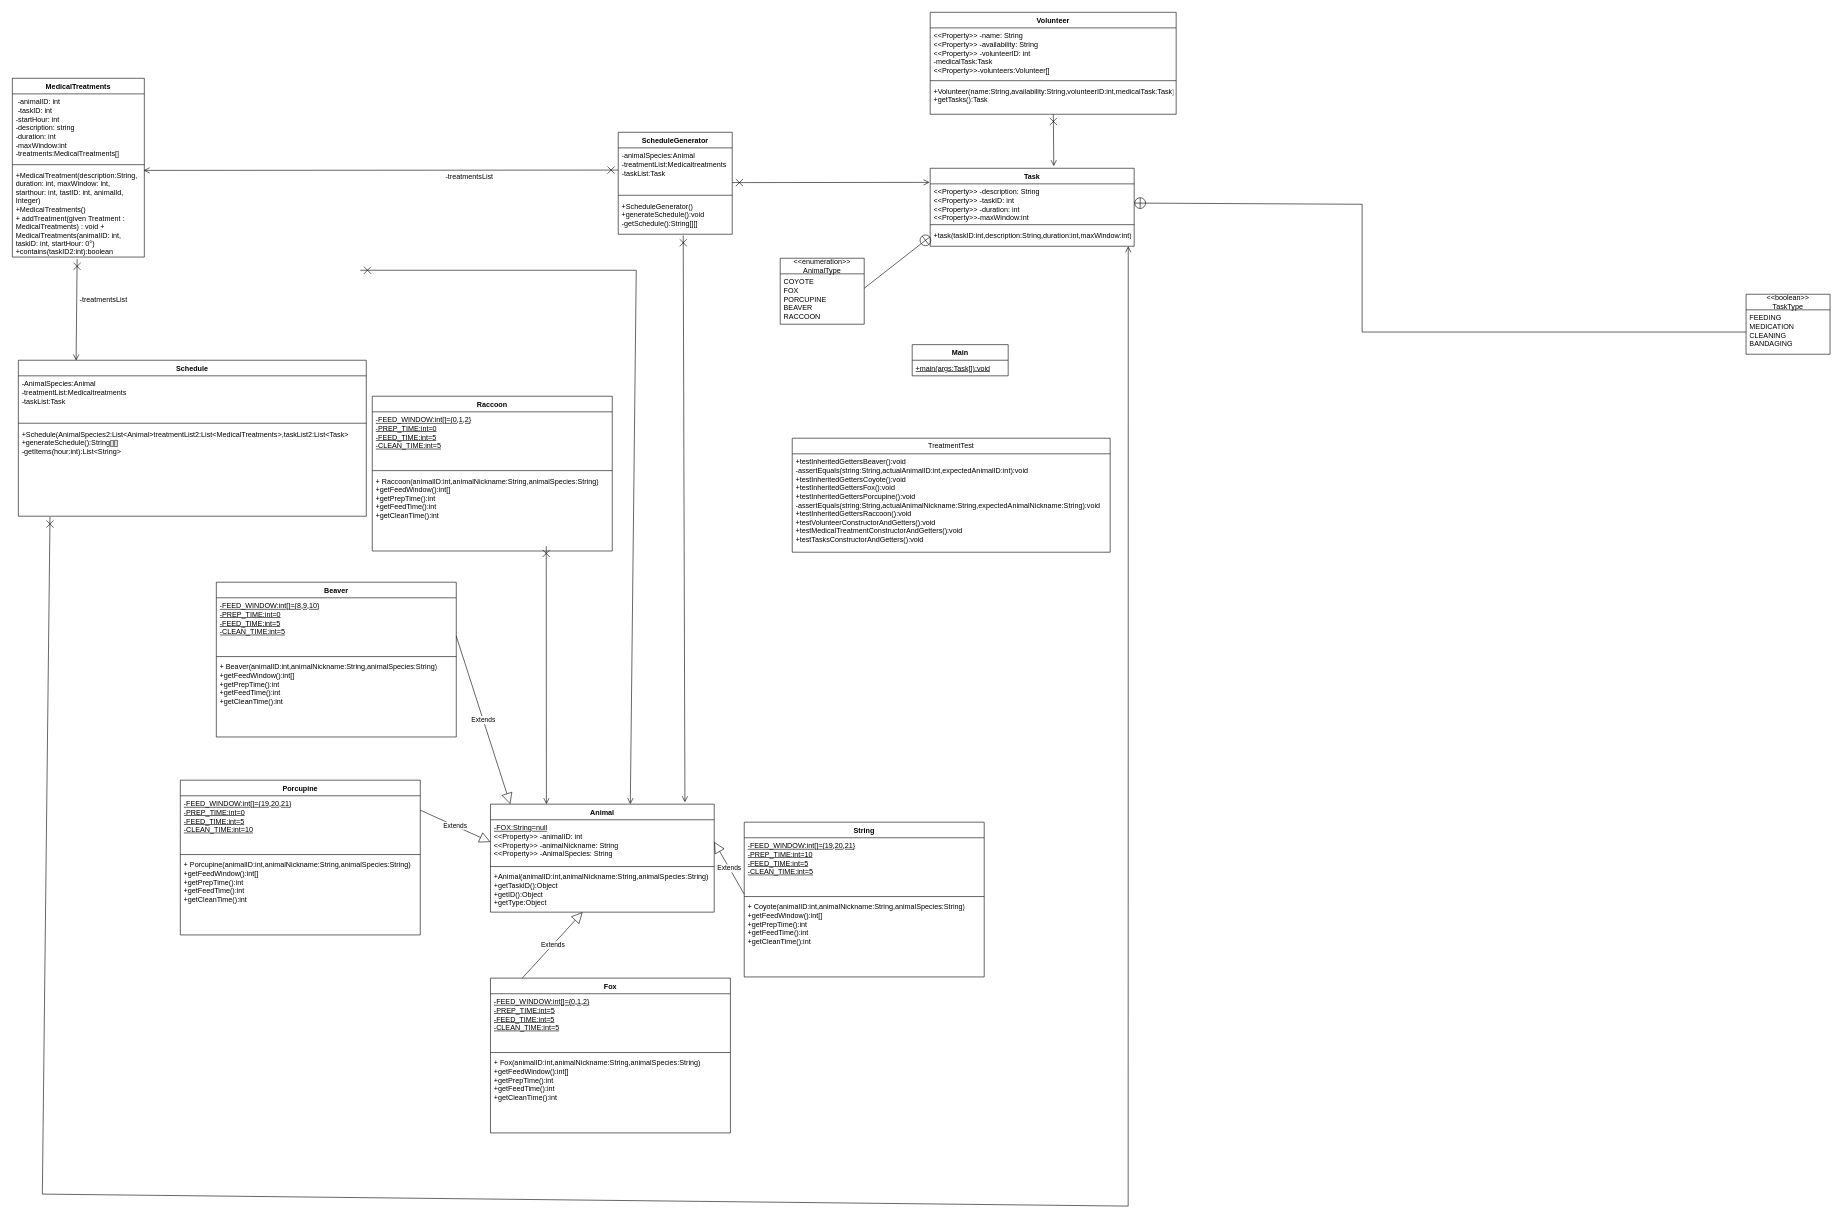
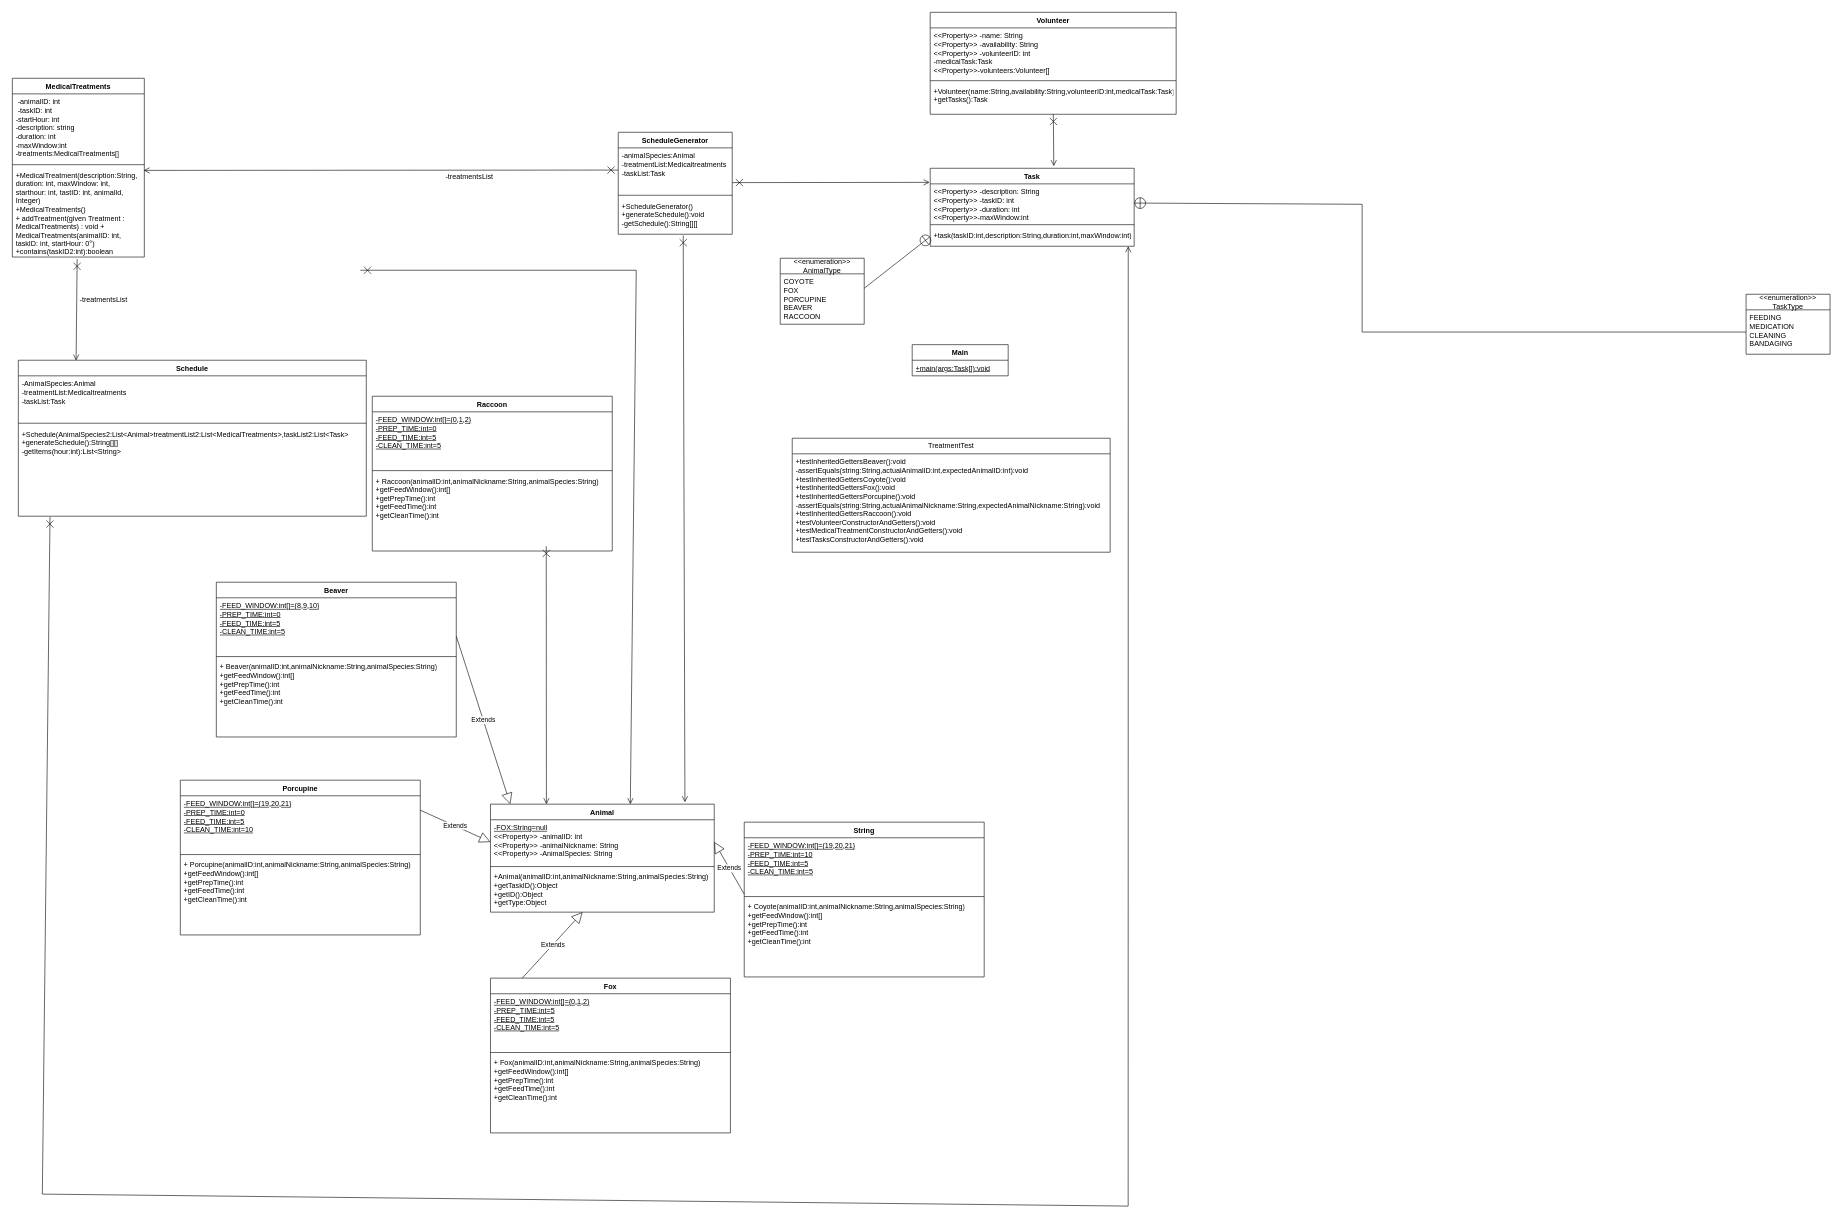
node "<<boolean>> TaskType": label "<<boolean>> TaskType" -> "<<enumeration>> TaskType"
